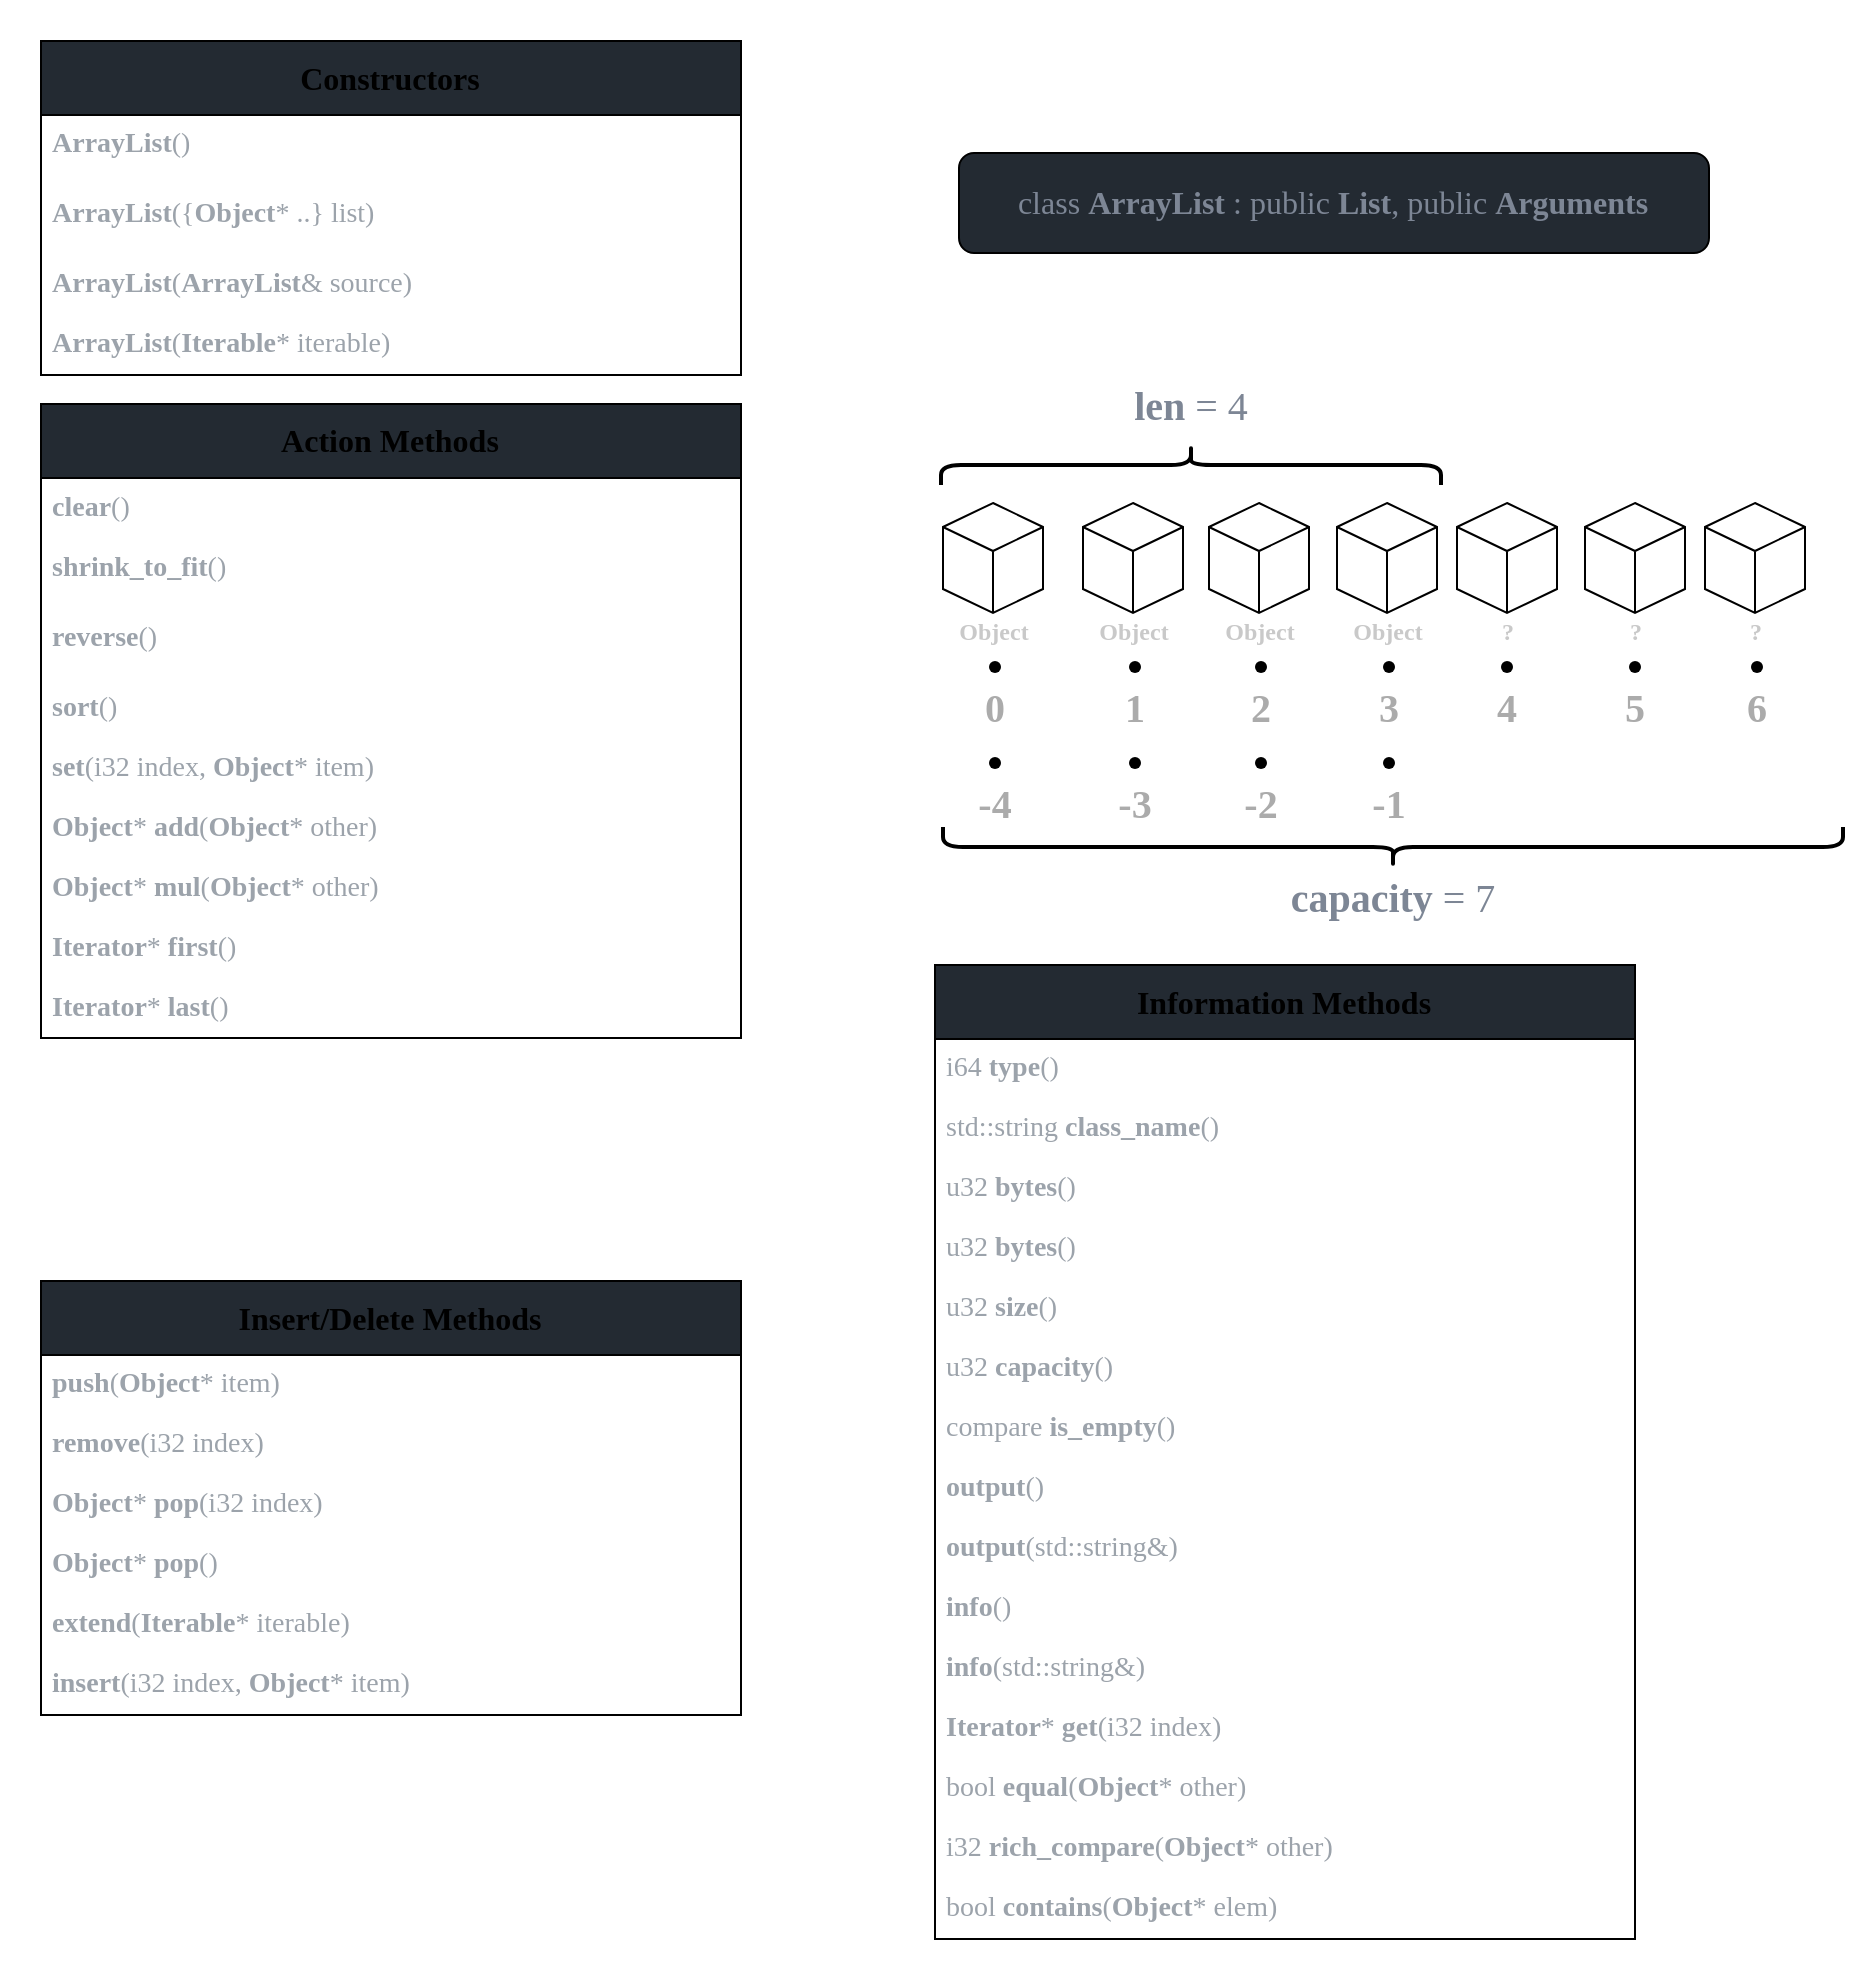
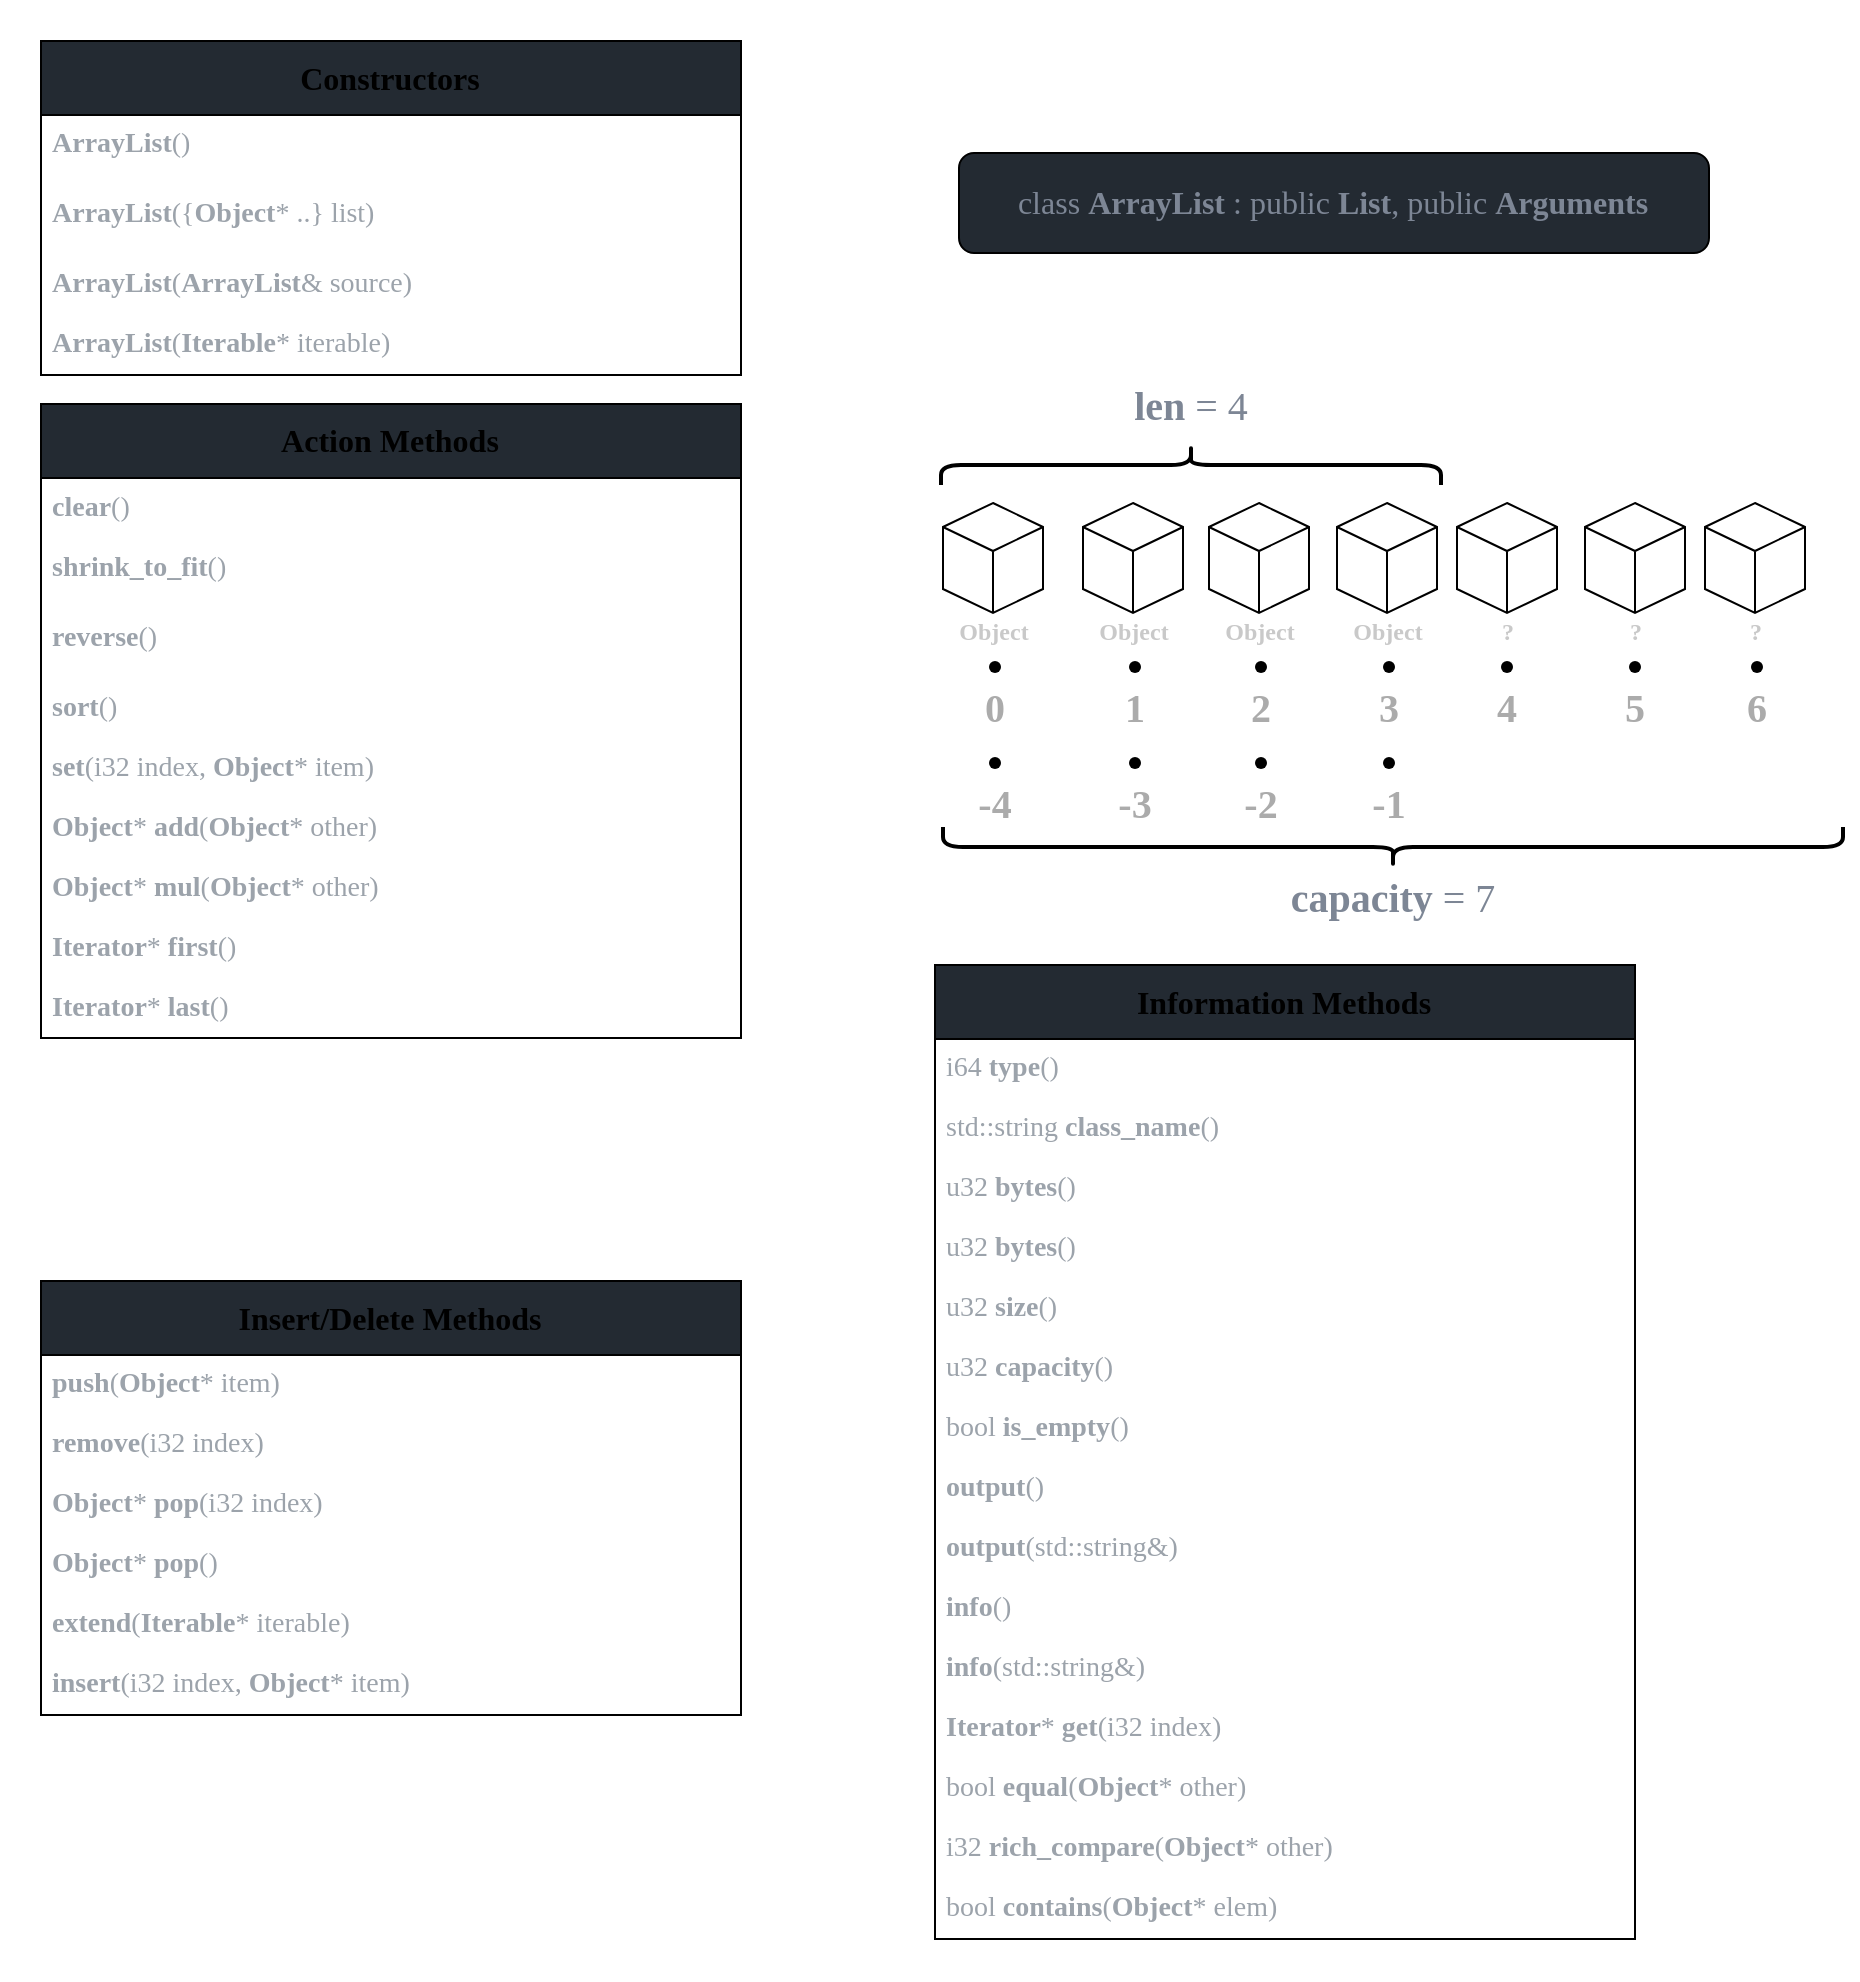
node "compare is_empty()": label "compare is_empty()" -> "bool is_empty()"
